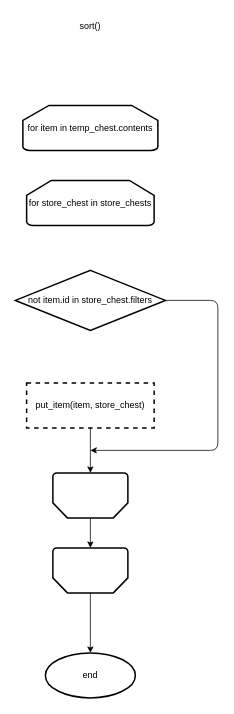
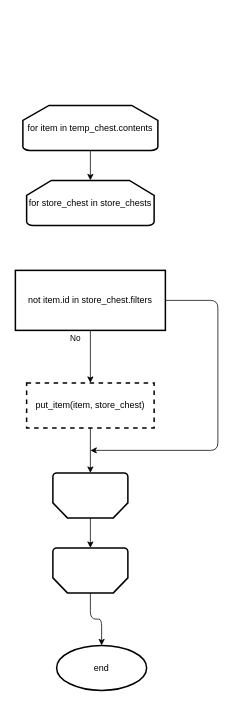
node "sort()": removed
edge "for item in temp_chest.contents" -> "for store_chest in store_chests": added
node "not item.id in store_chest.filters": shape diamond -> rectangle
edge "not item.id in store_chest.filters" -> "put_item(item, store_chest)": added, label "No"
node "end": moved (90, 675) -> (102, 668)
